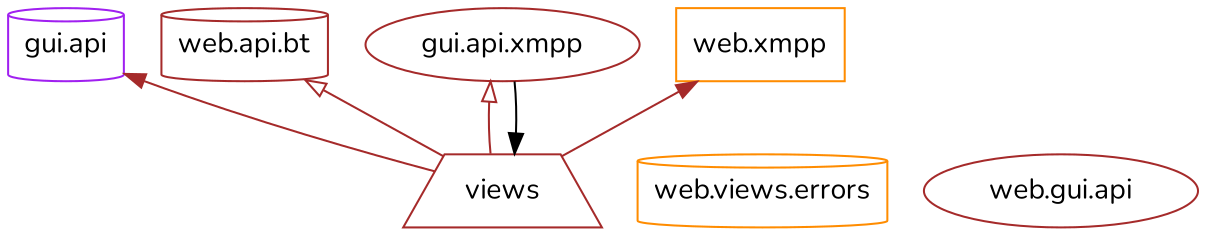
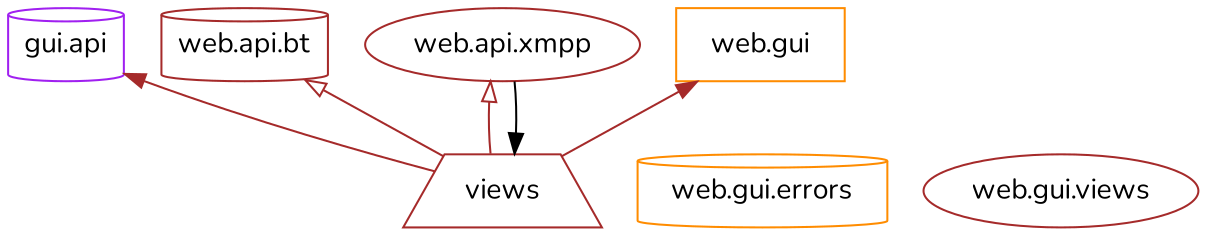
node "gui.api.xmpp": label "gui.api.xmpp" -> "web.api.xmpp"
node "web.xmpp": label "web.xmpp" -> "web.gui"
node "web.views.errors": label "web.views.errors" -> "web.gui.errors"
node "web.gui.api": label "web.gui.api" -> "web.gui.views"
